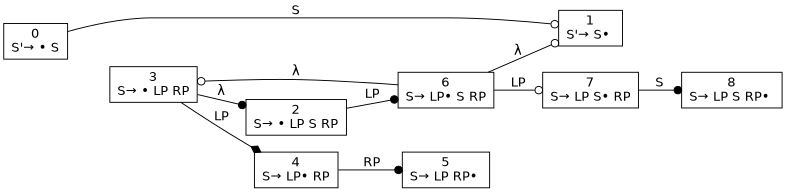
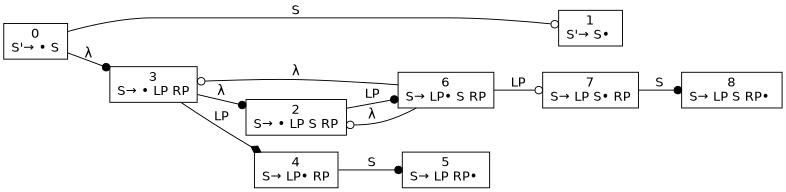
edge "6" -> "1": now "6" -> "2"
edge "0" -> "3": added, label "λ"
edge "4" -> "5": label "RP" -> "S"
